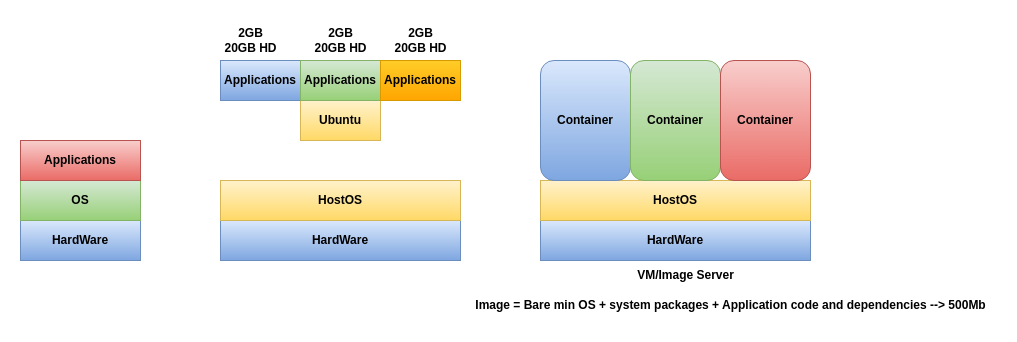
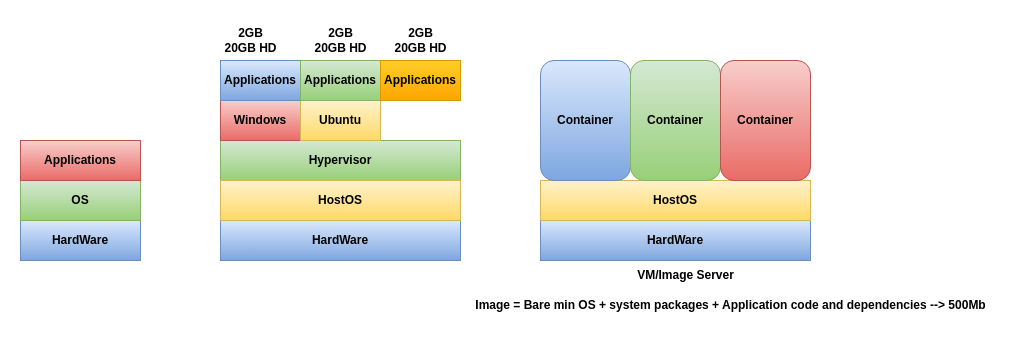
node "Windows": added
node "Hypervisor": added
